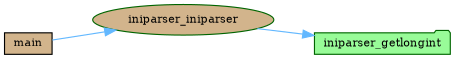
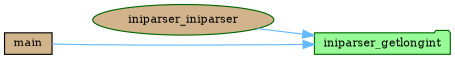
edge "main" -> "iniparser_iniparser": now "main" -> "iniparser_getlongint"
